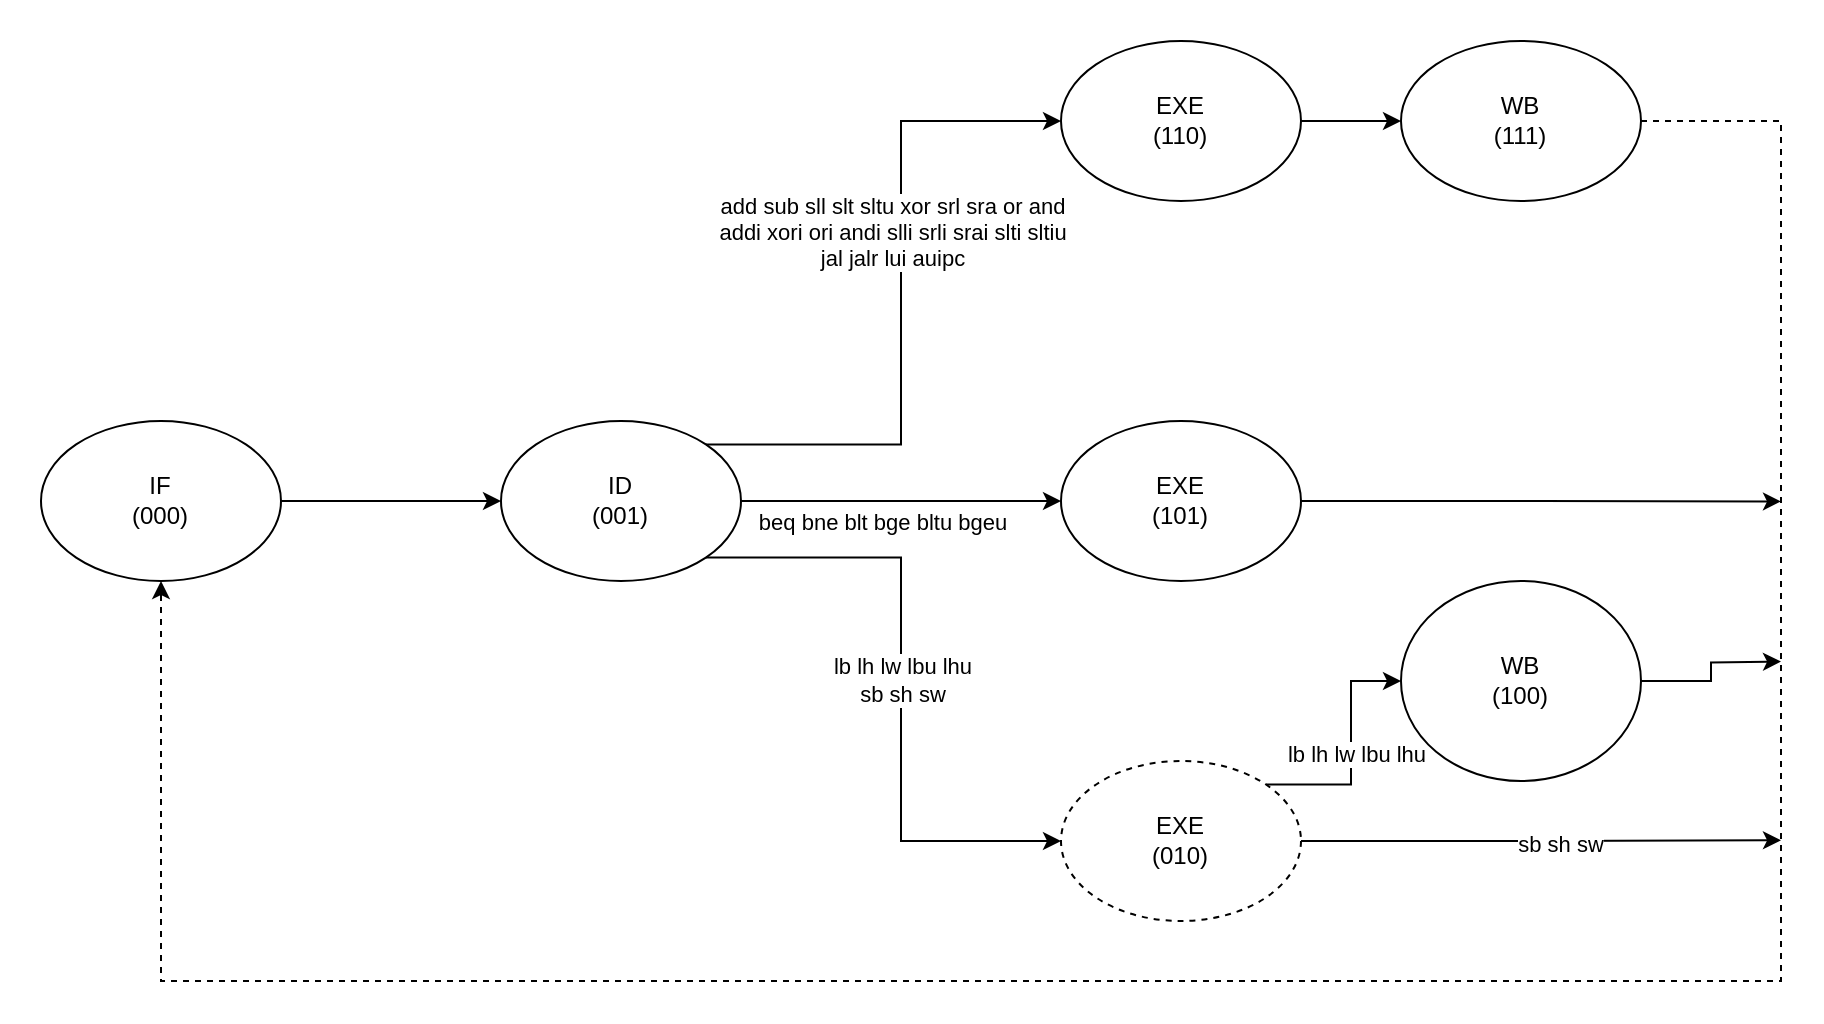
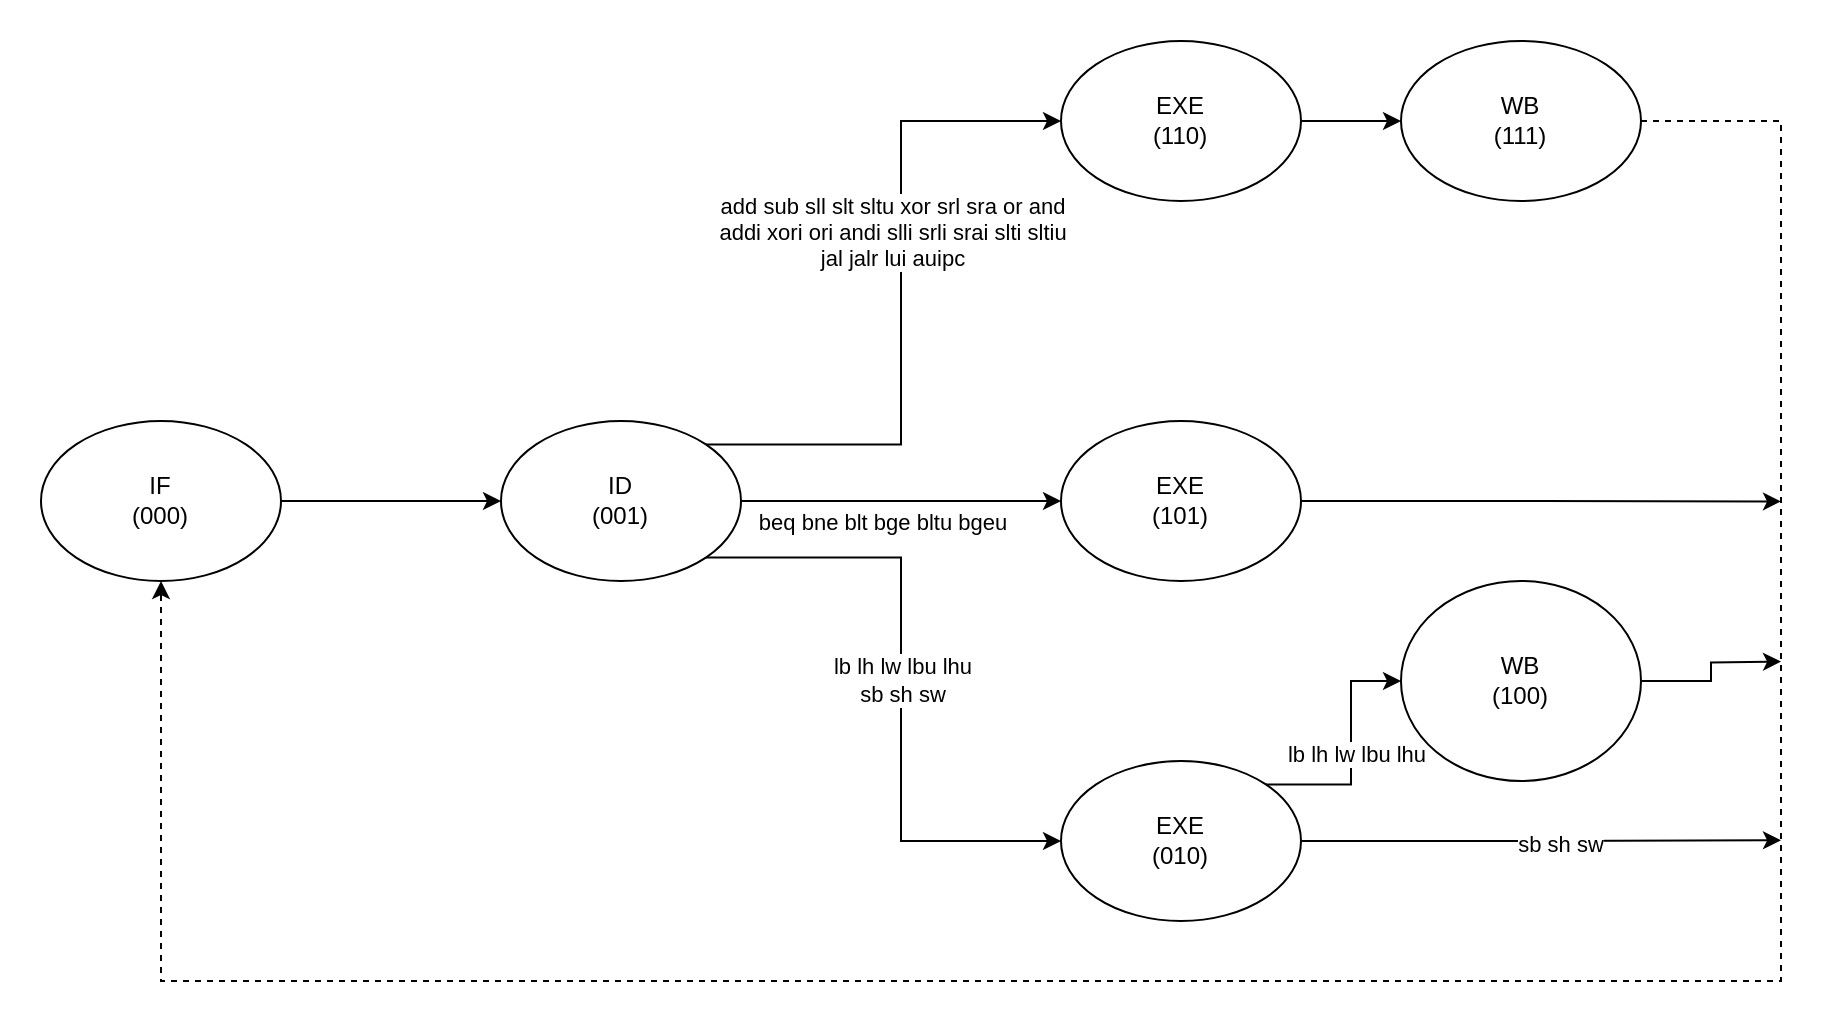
node "EXE (010)": style dashed -> solid
